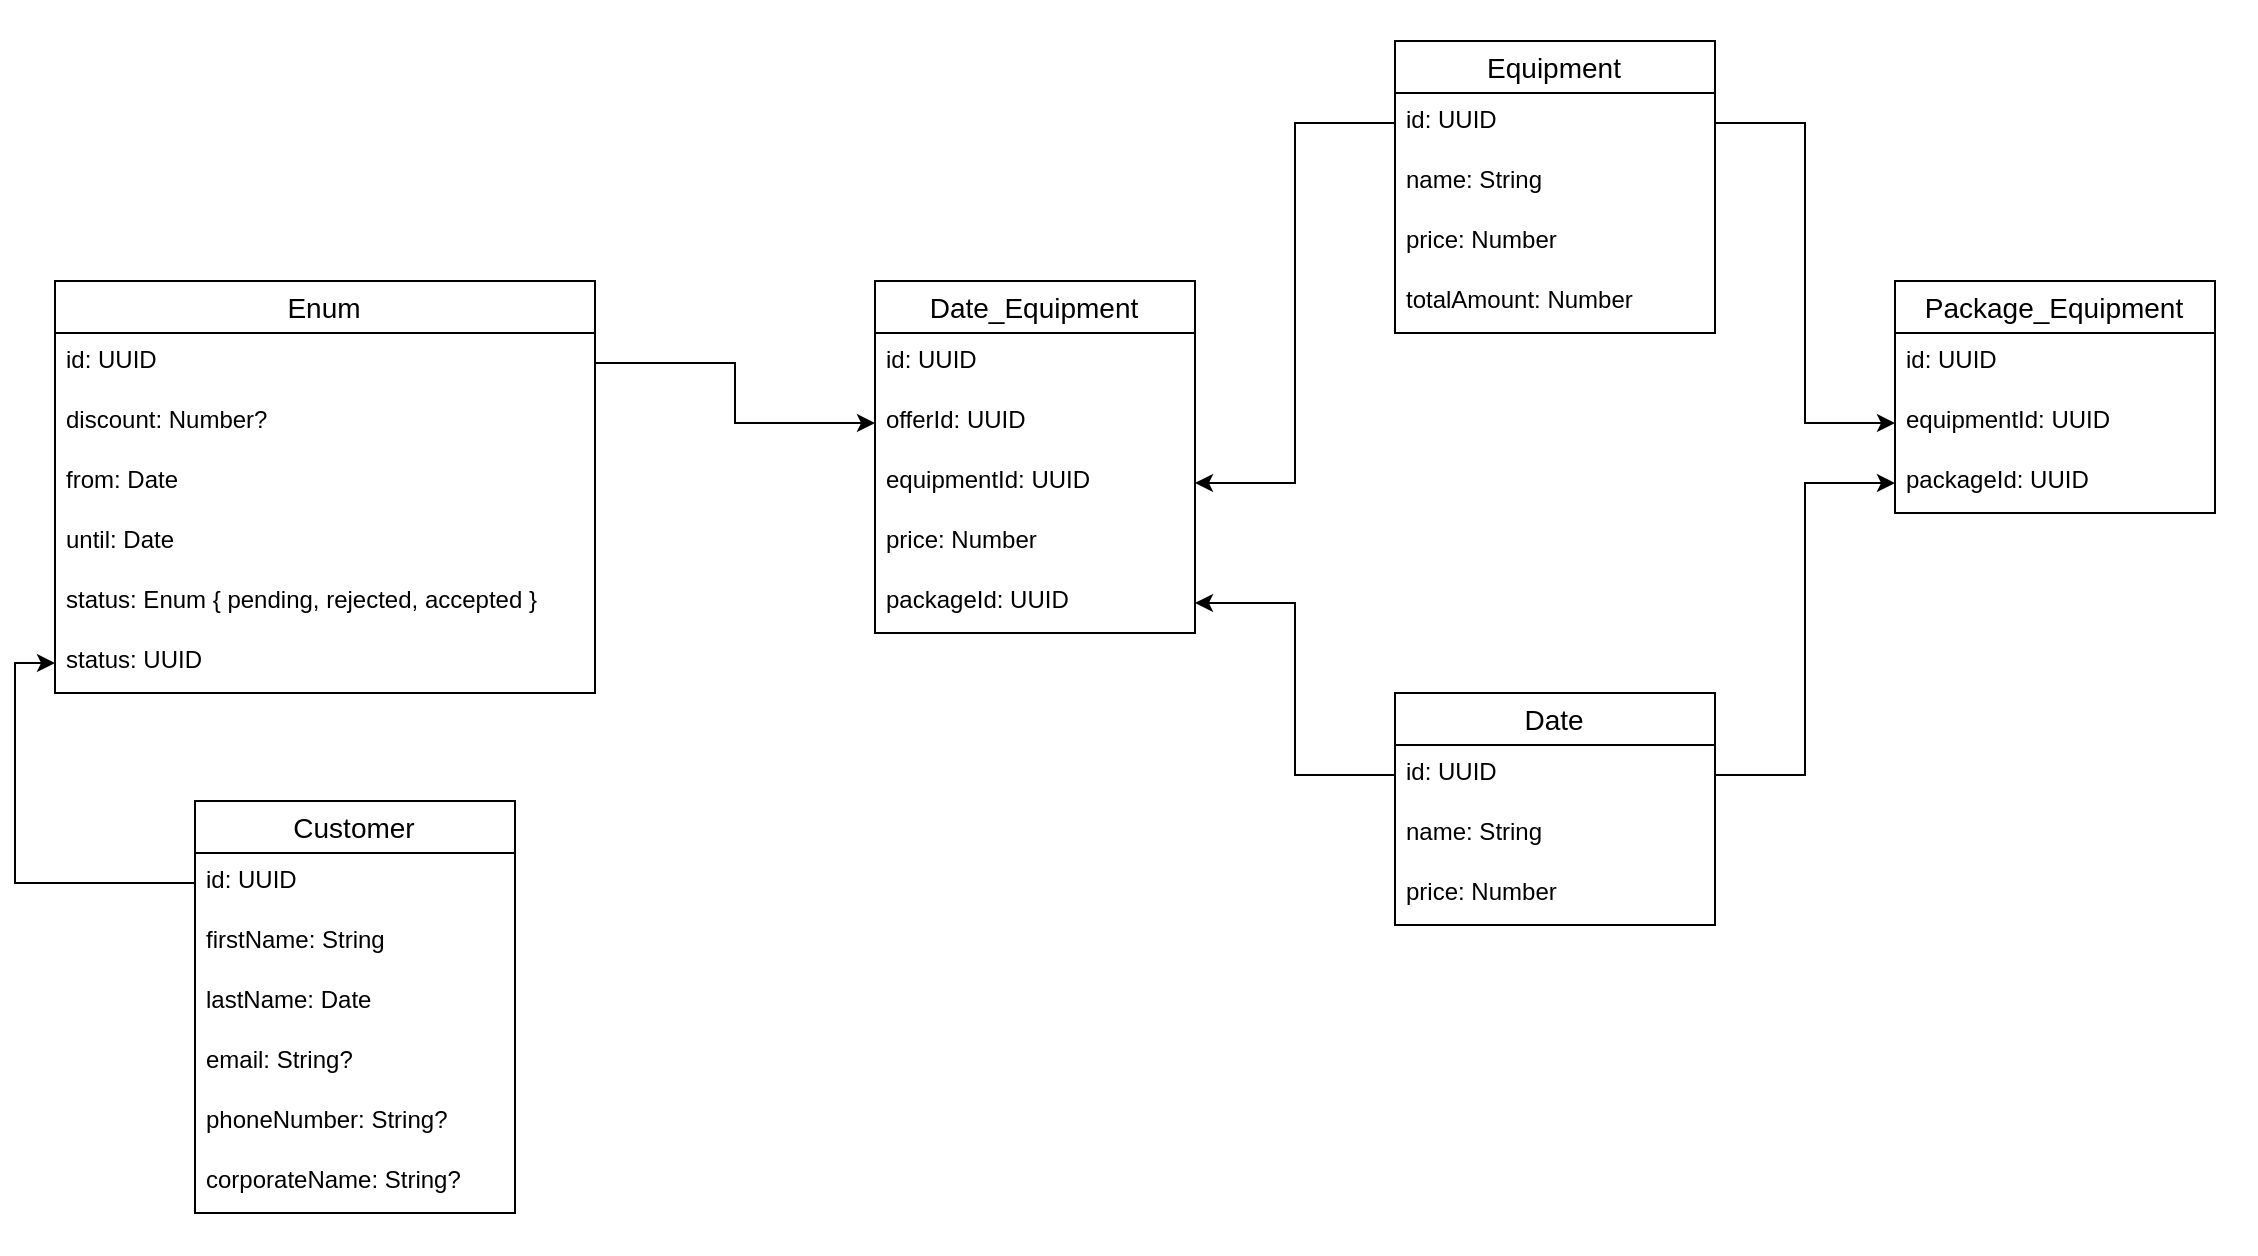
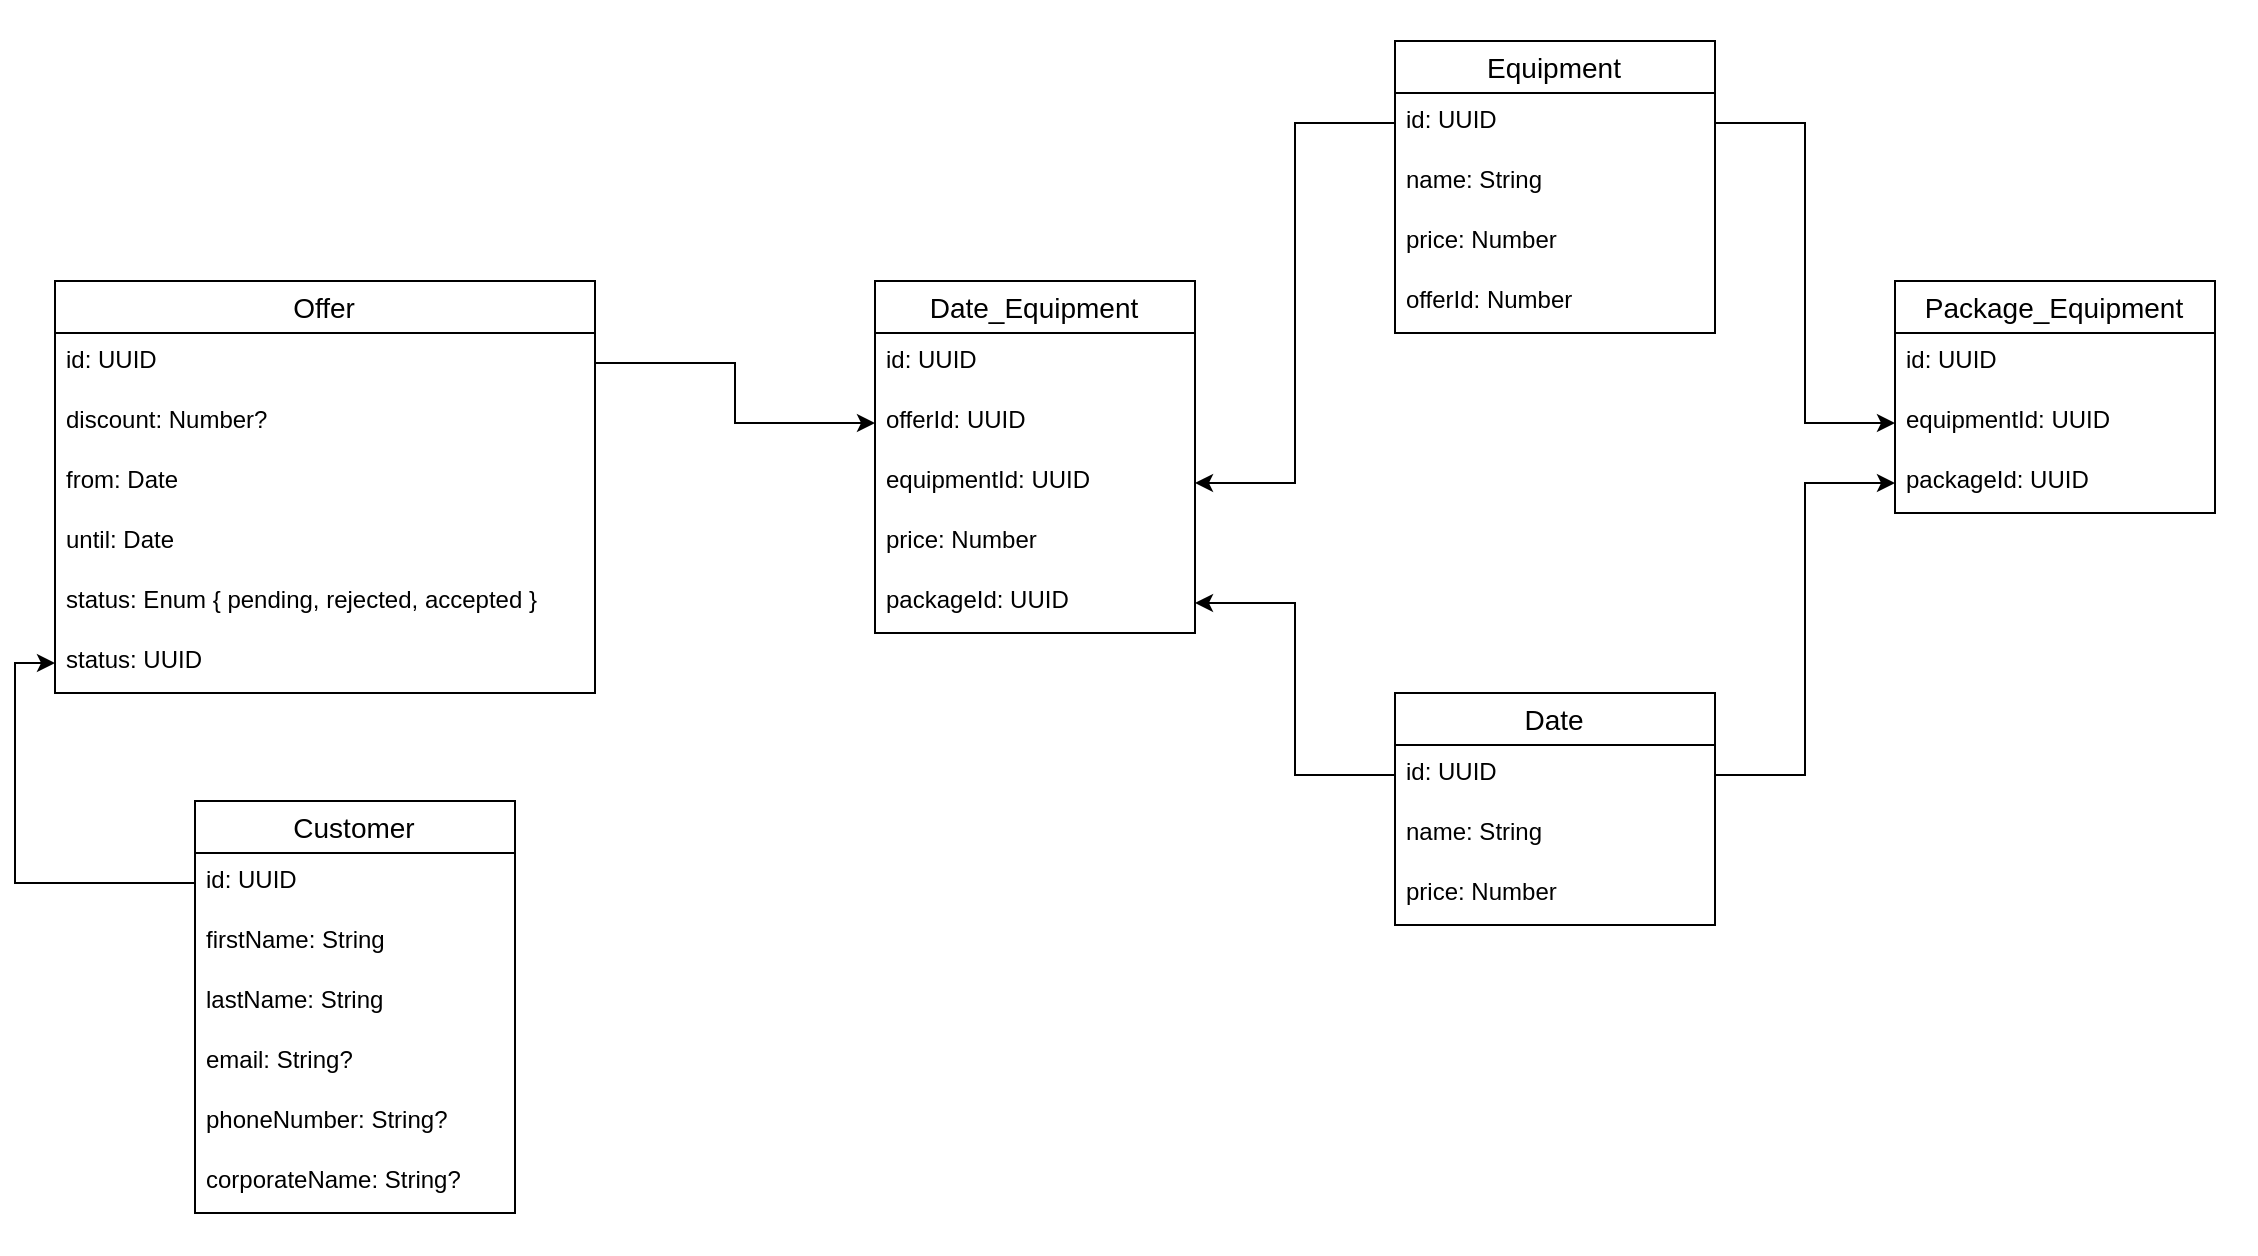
node "totalAmount: Number": label "totalAmount: Number" -> "offerId: Number"
node "Enum": label "Enum" -> "Offer"
node "lastName: Date": label "lastName: Date" -> "lastName: String"
